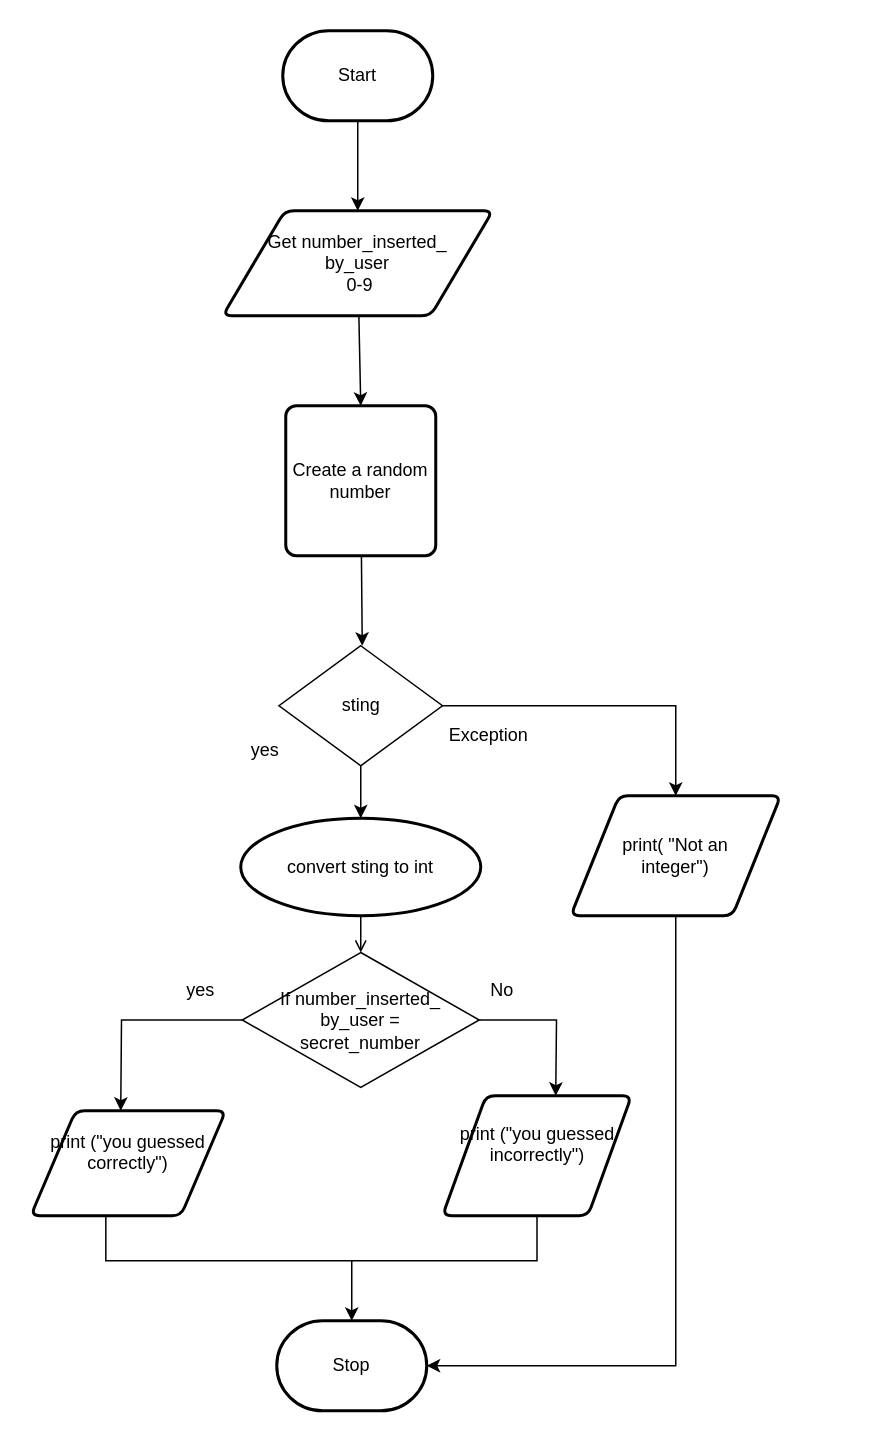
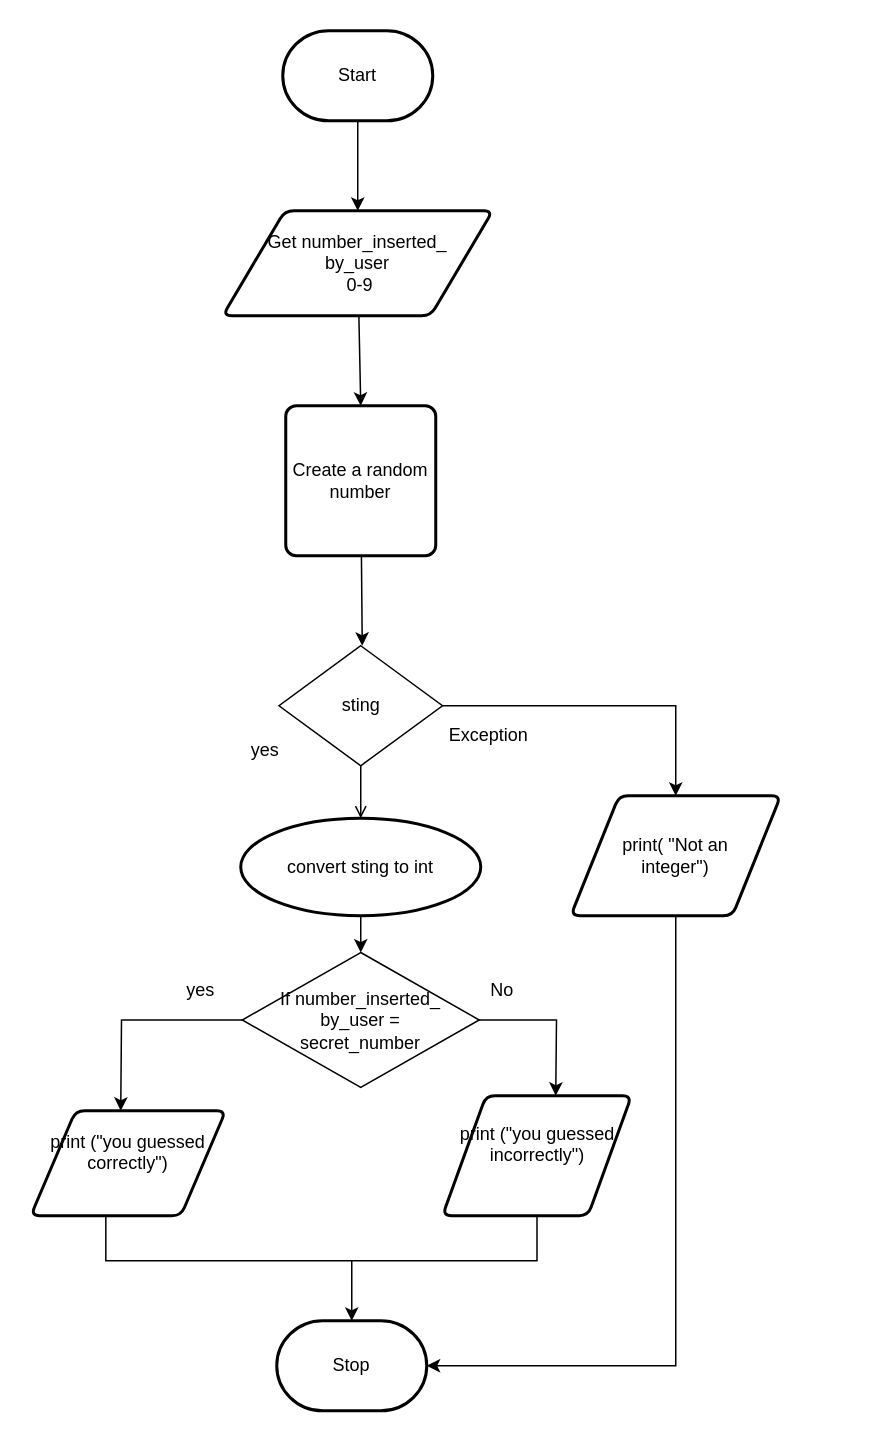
edge "sting" -> "convert sting to int": arrowhead classic -> open
edge "convert sting to int" -> "If number_inserted_ by_user = secret_number": arrowhead open -> classic
